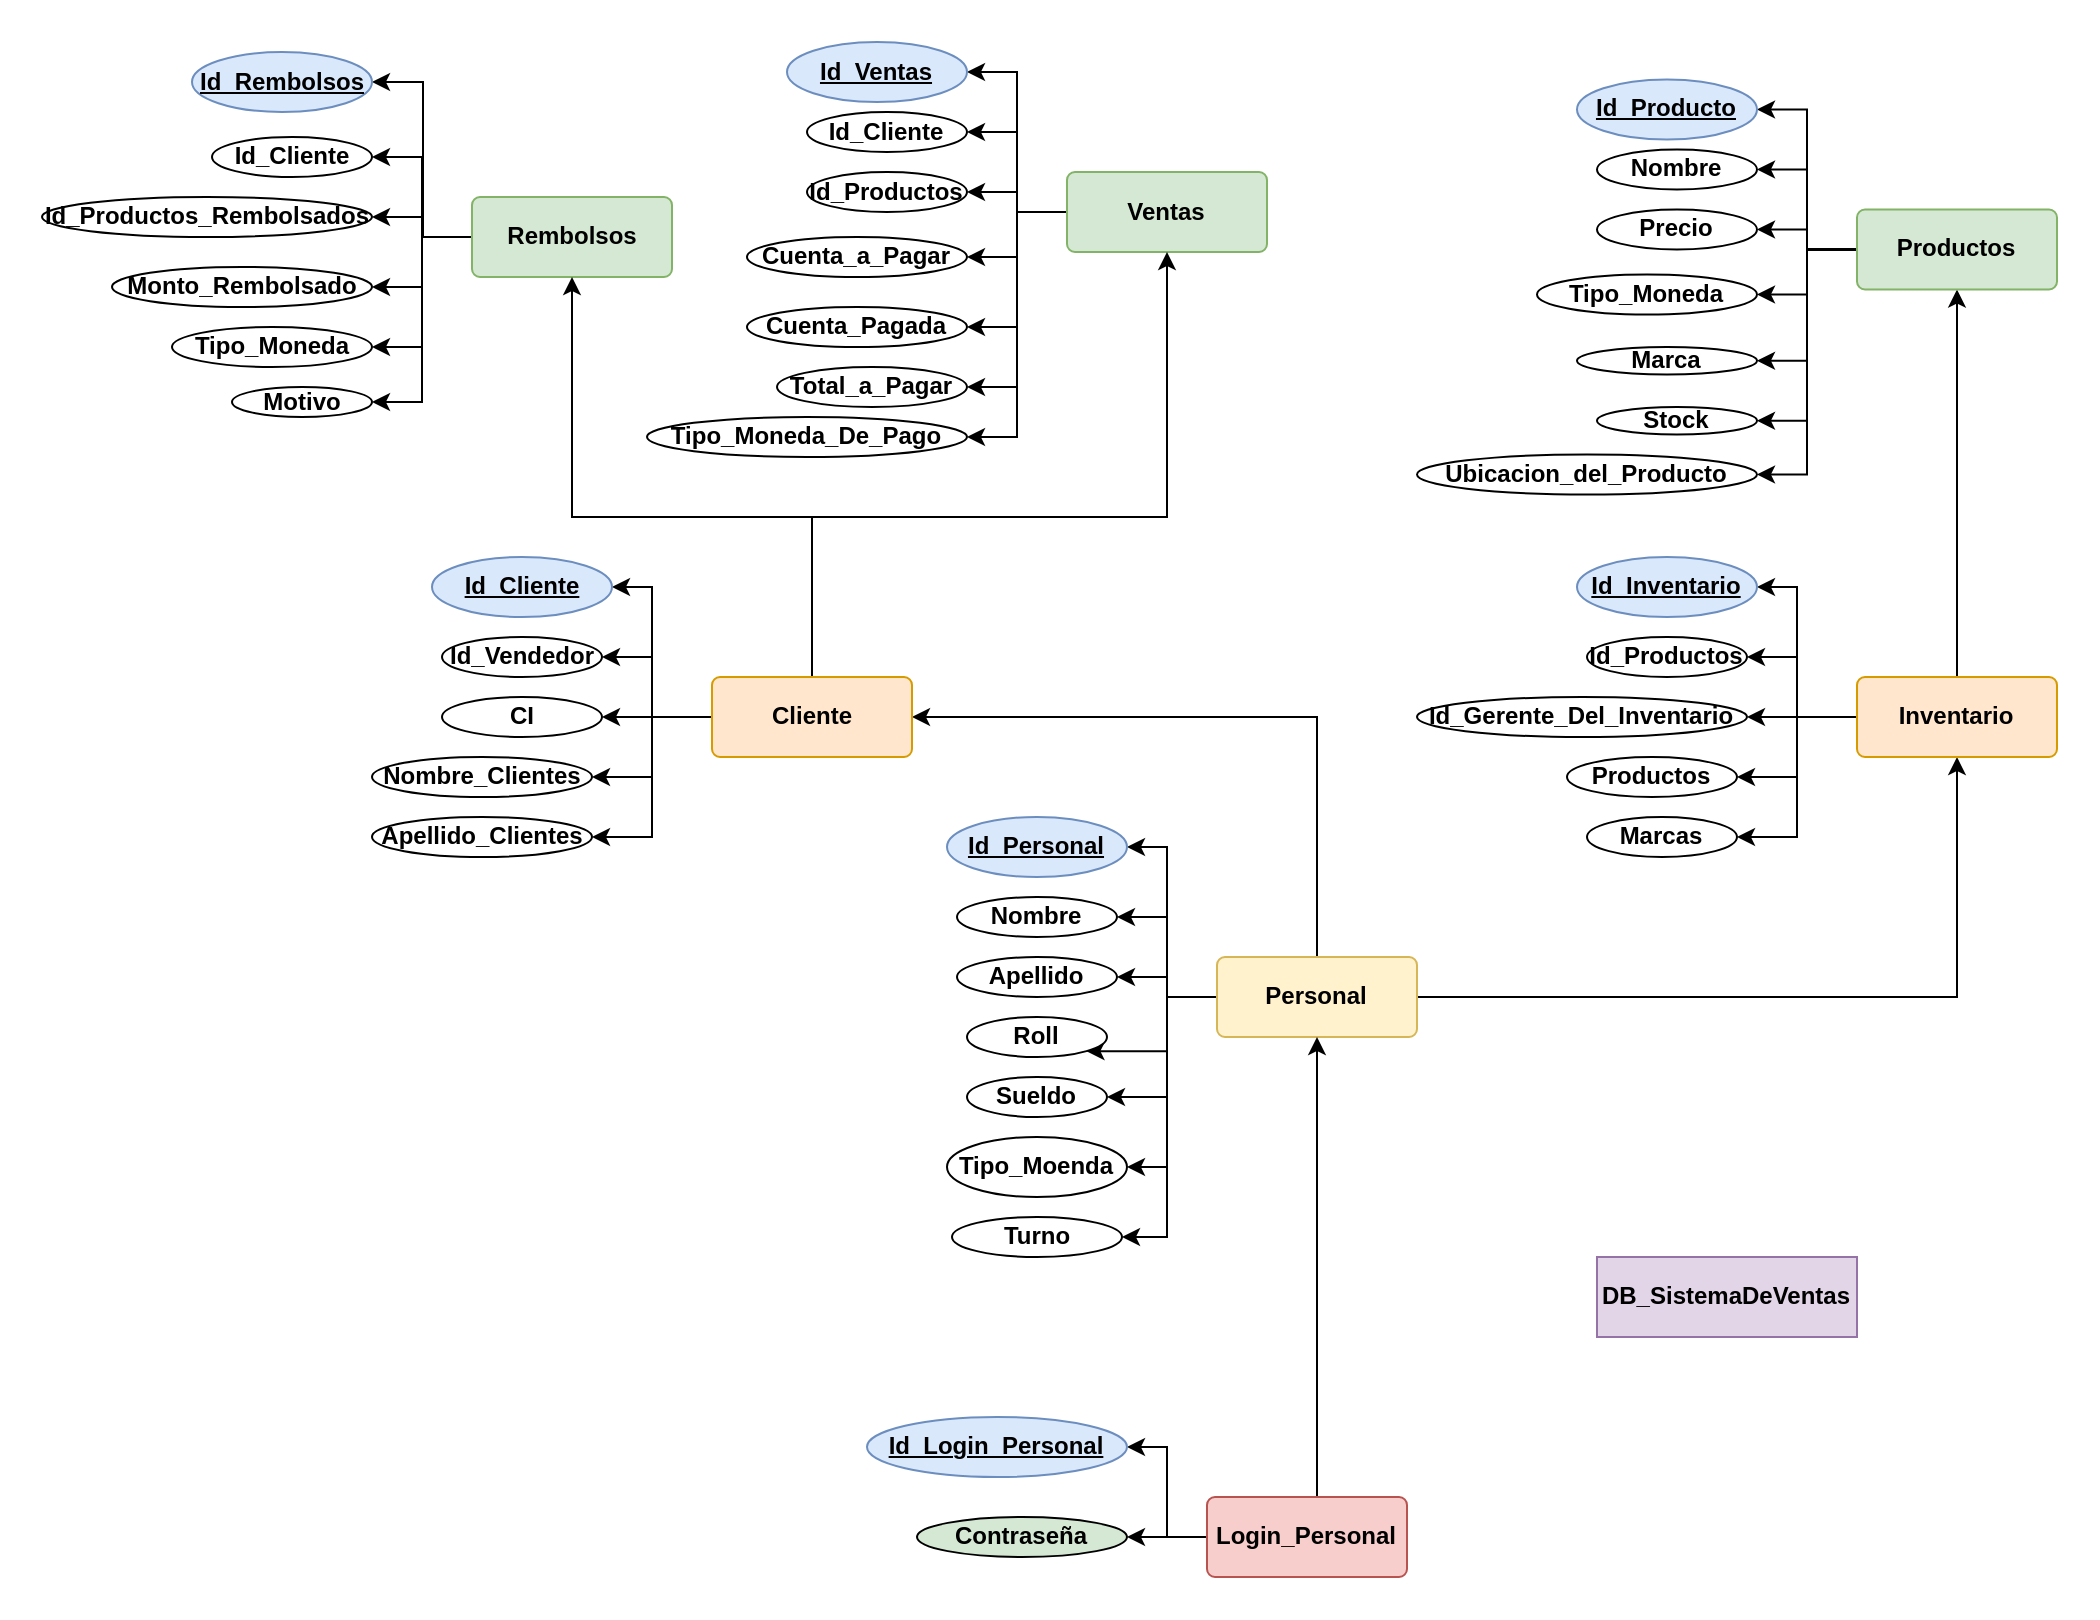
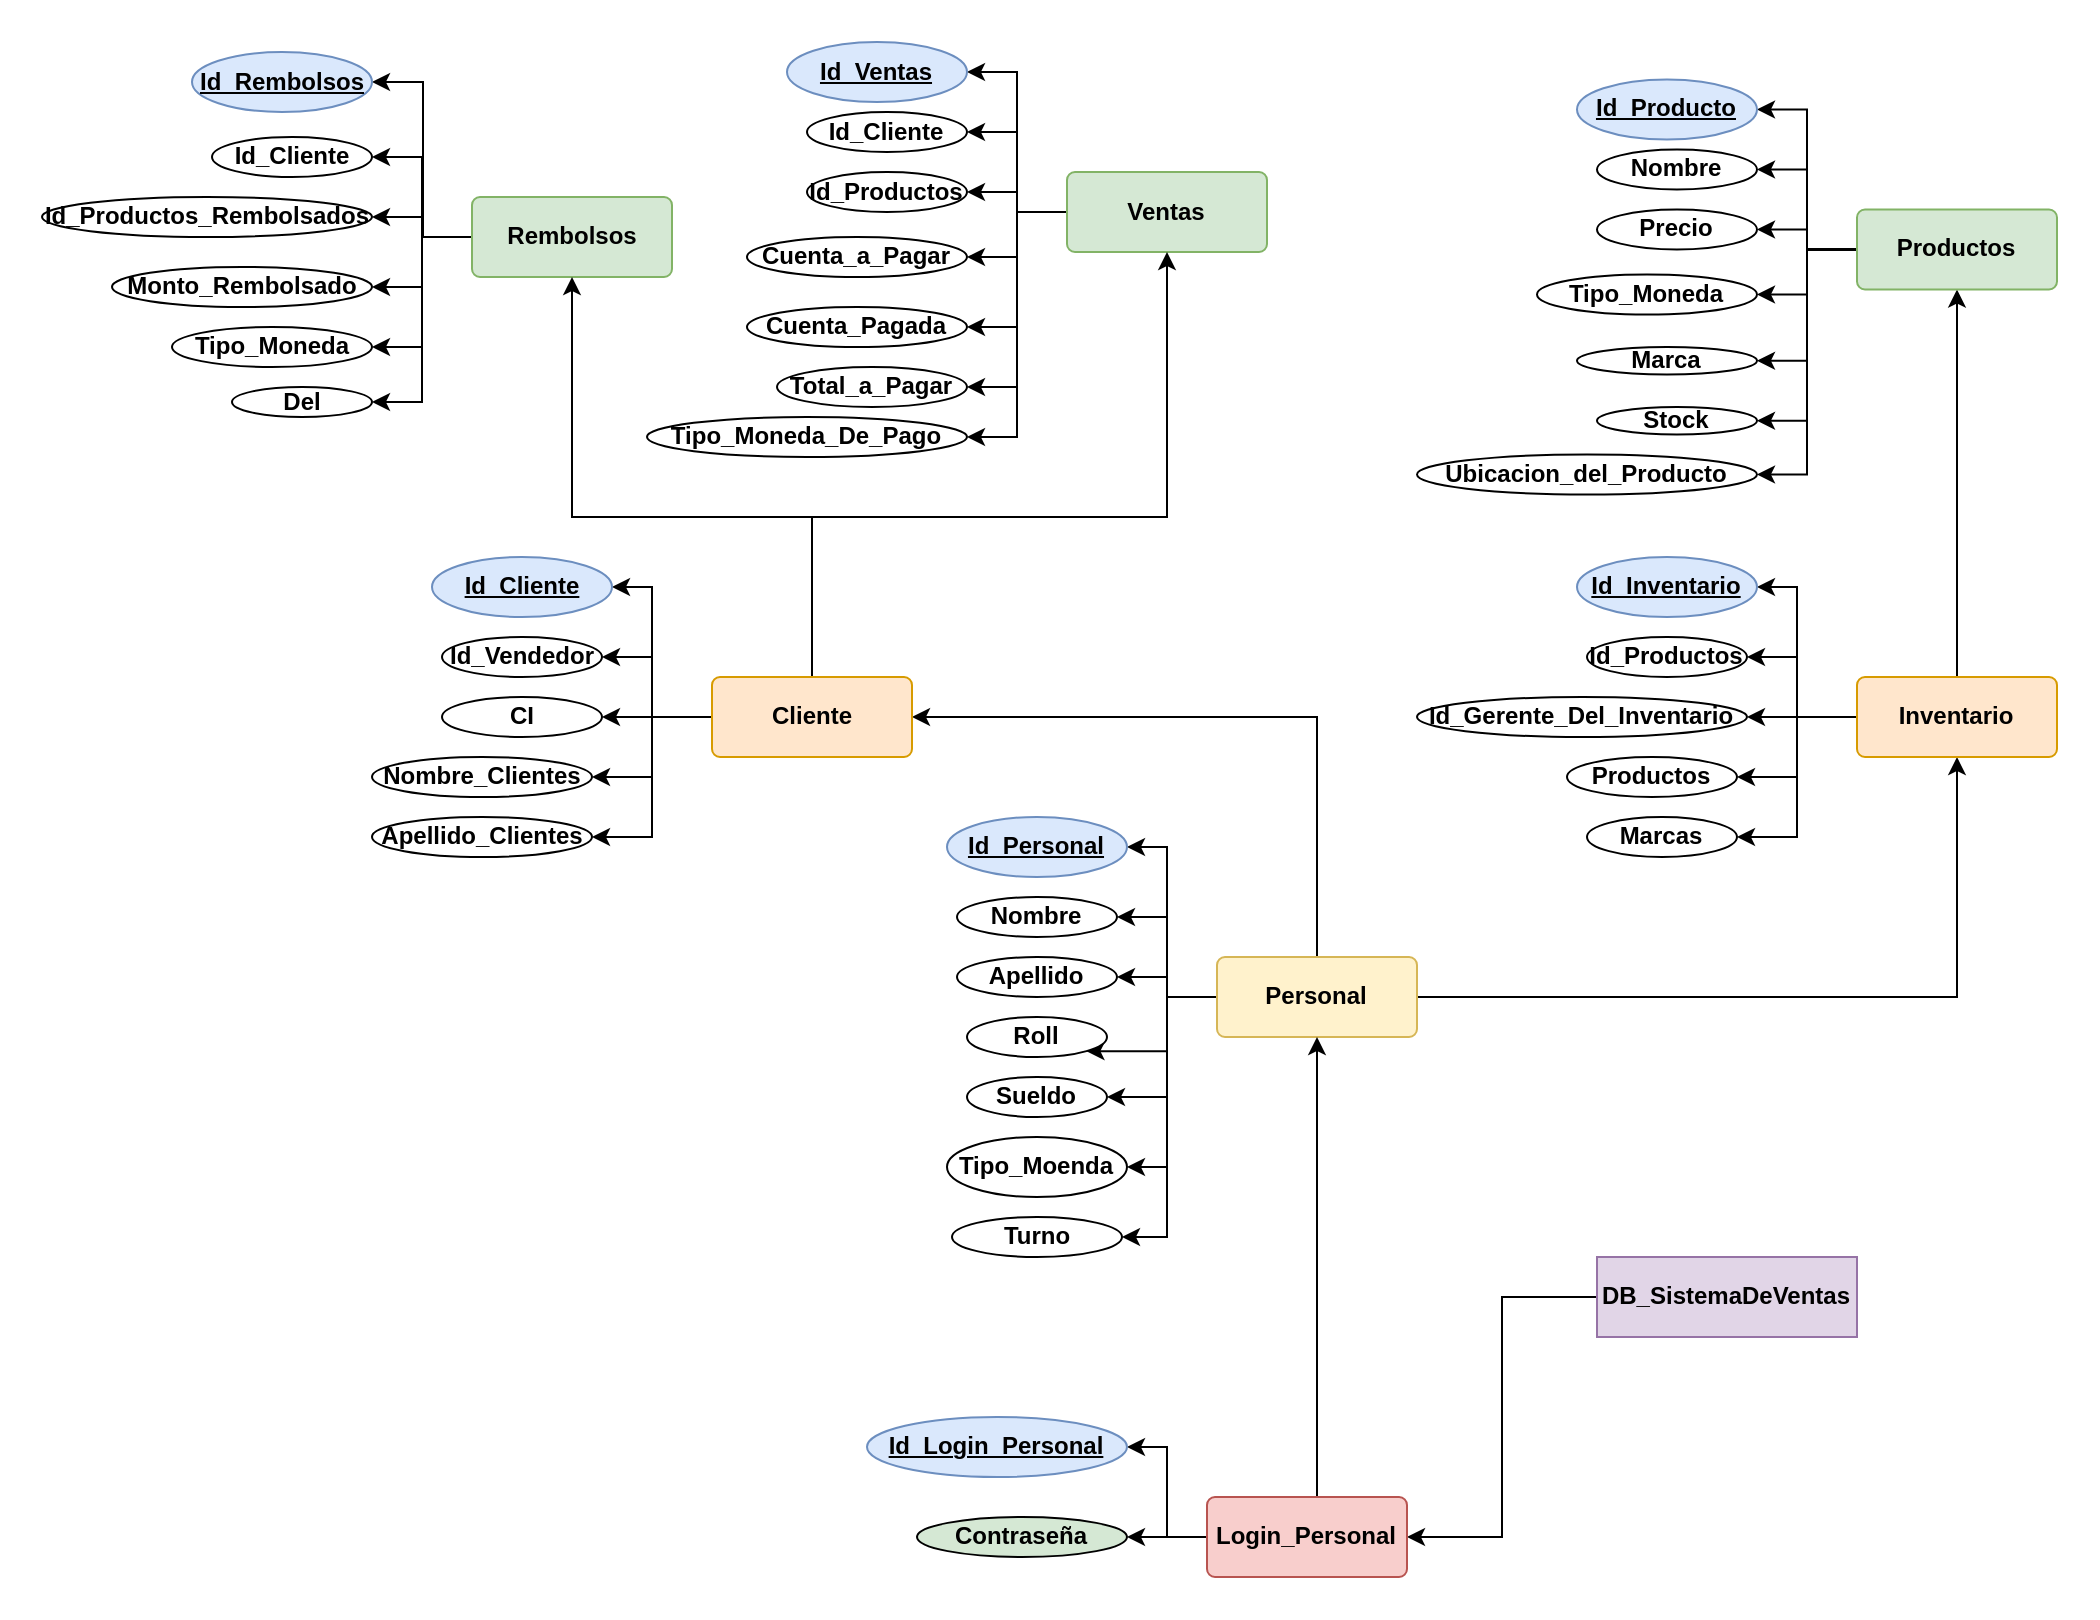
node "Motivo": label "Motivo" -> "Del"
edge "DB_SistemaDeVentas" -> "Login_Personal": added
